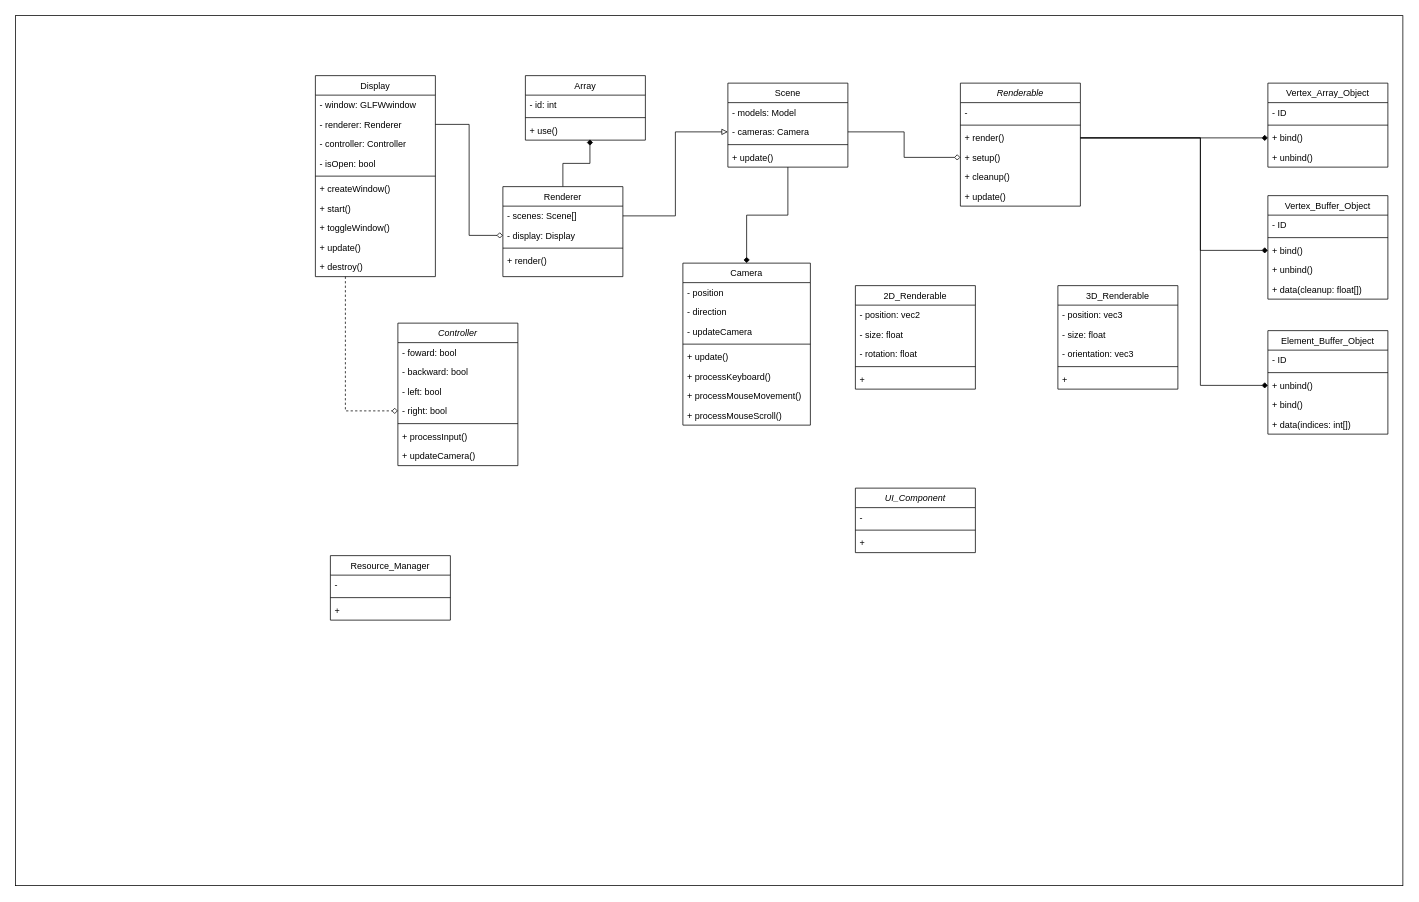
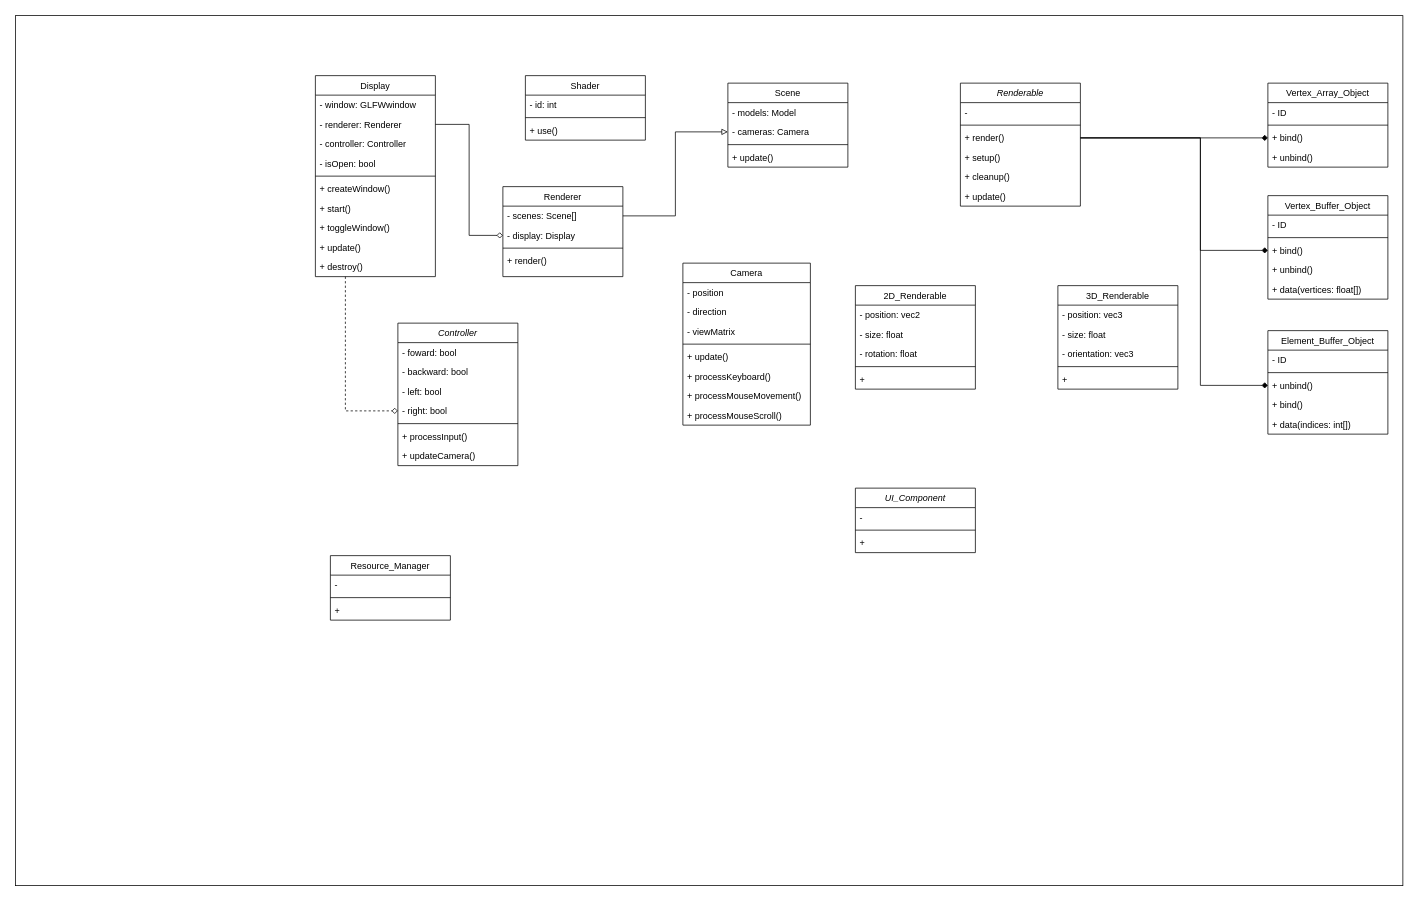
node "Array": label "Array" -> "Shader"
edge "- cameras: Camera" -> "+ setup()": removed
edge "Renderer" -> "+ use()": removed
edge "Scene" -> "Camera": removed
node "+ data(cleanup: float[])": label "+ data(cleanup: float[])" -> "+ data(vertices: float[])"
node "- updateCamera": label "- updateCamera" -> "- viewMatrix"
